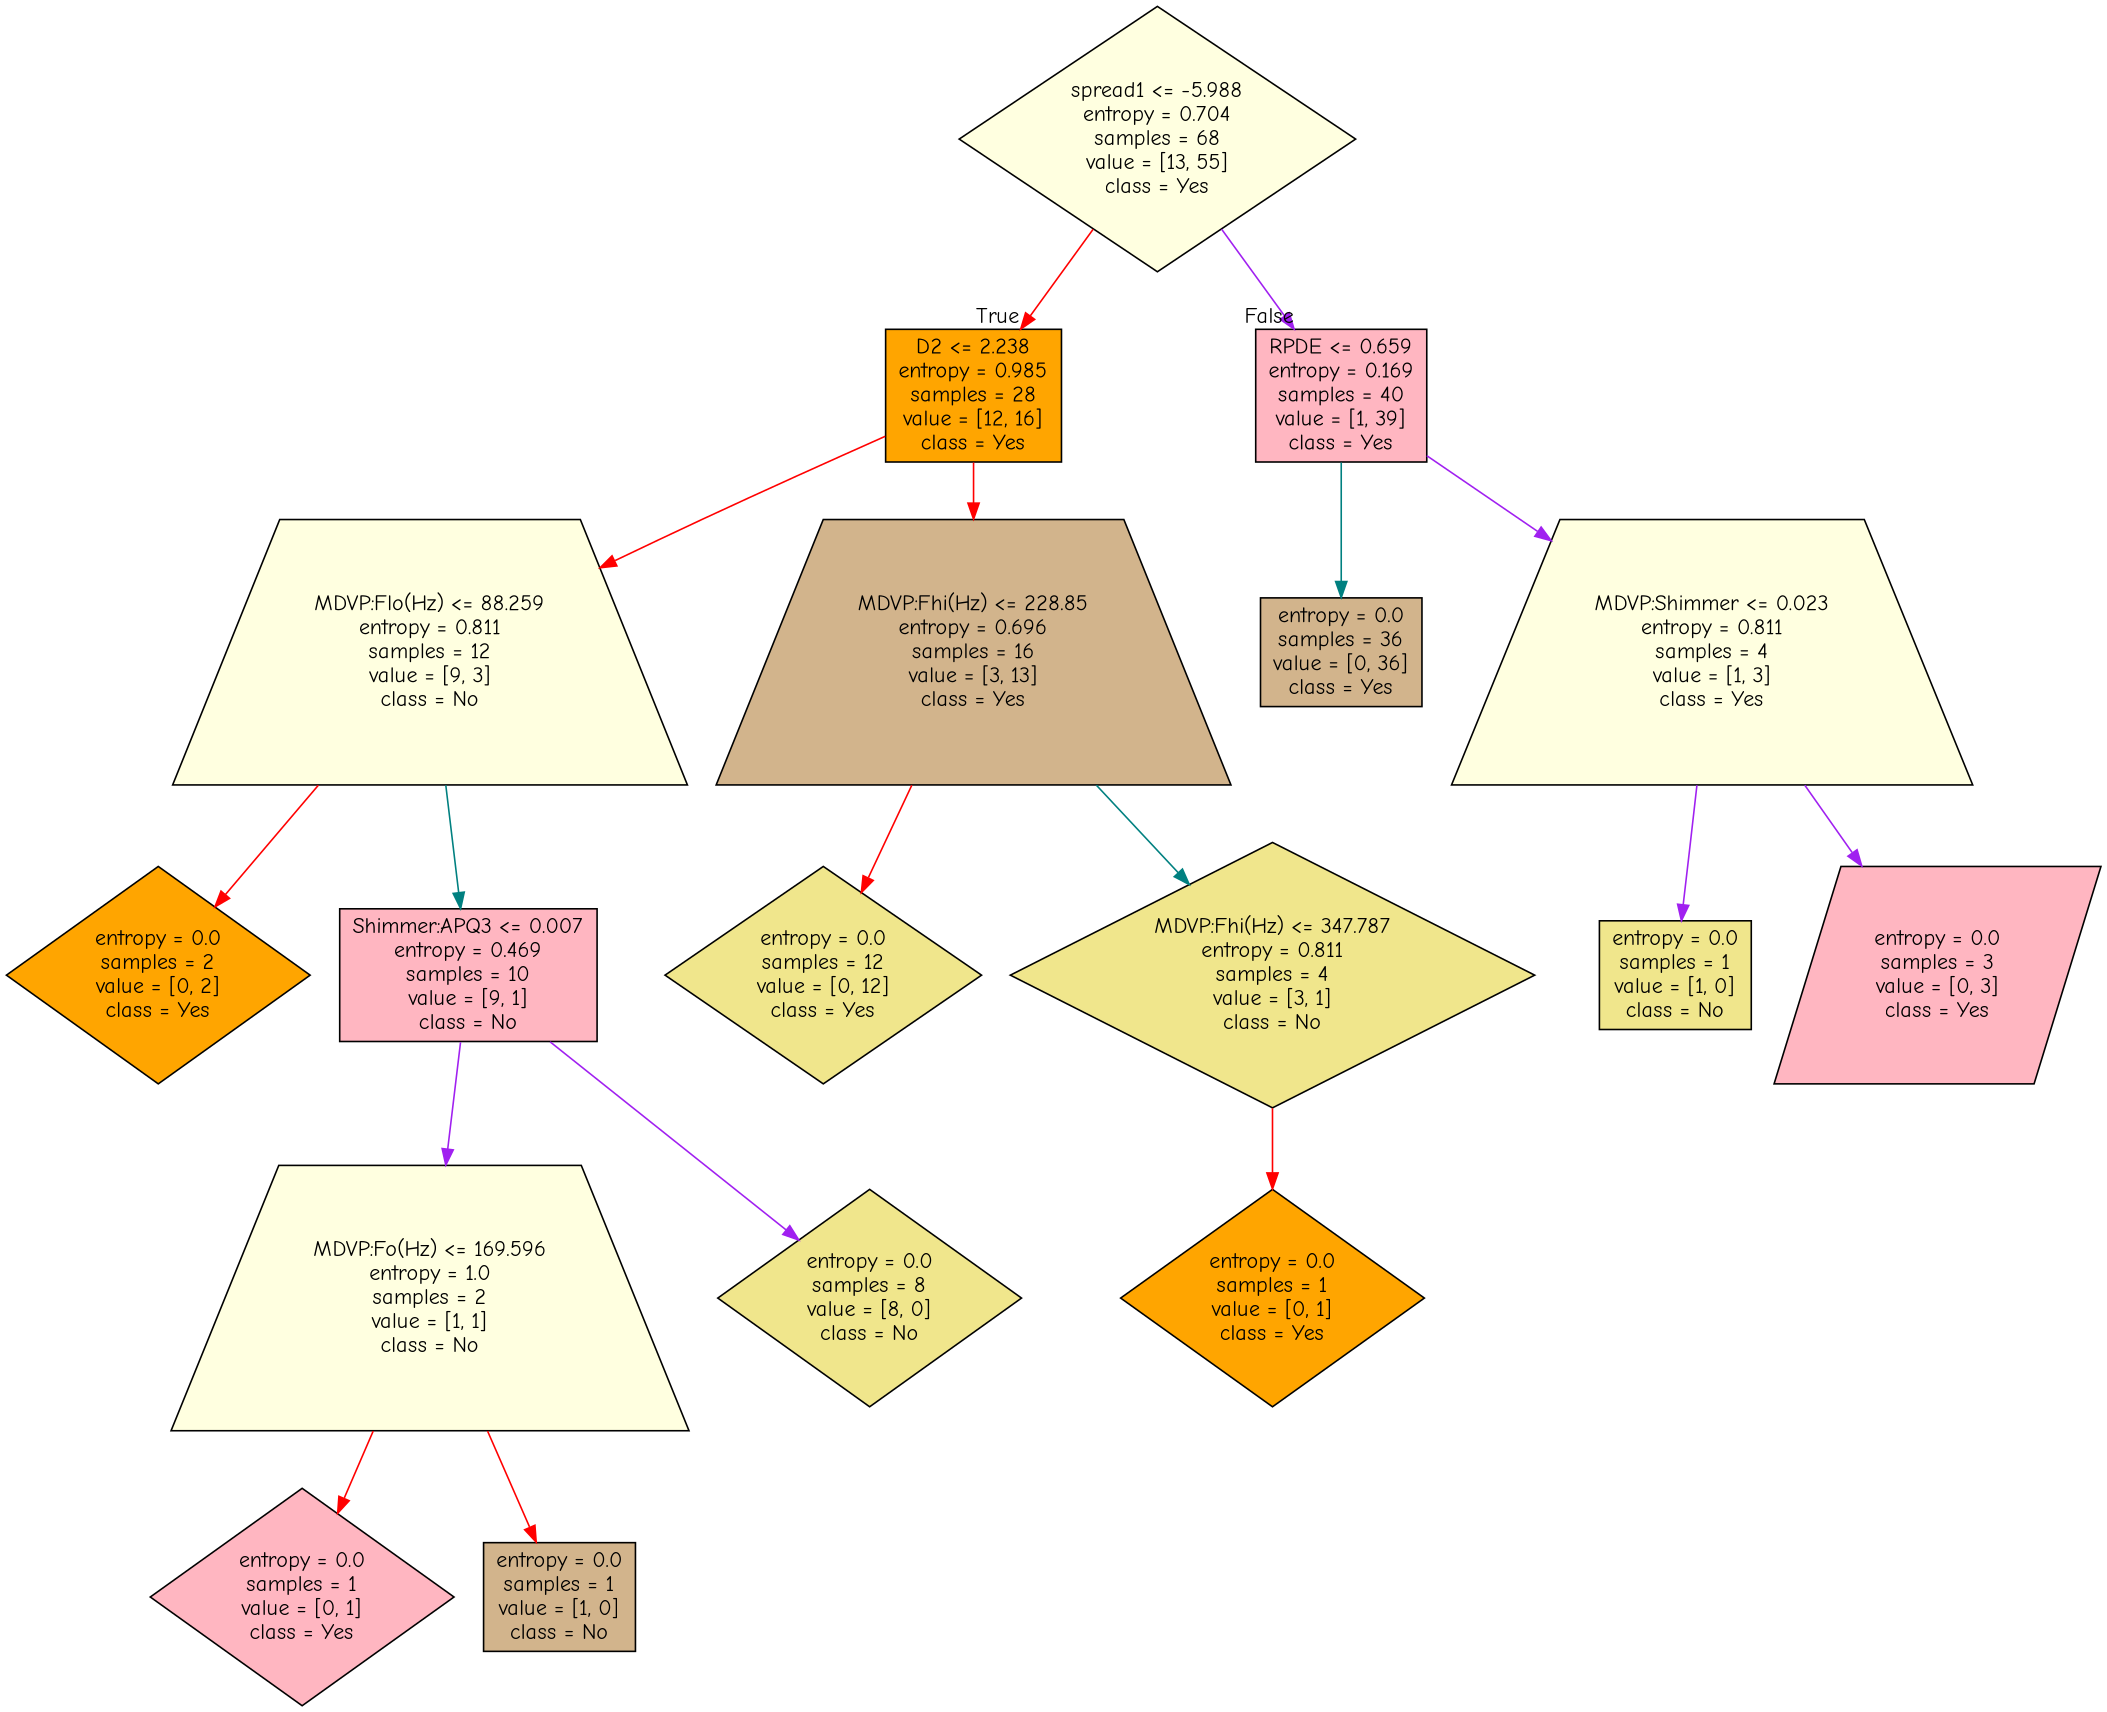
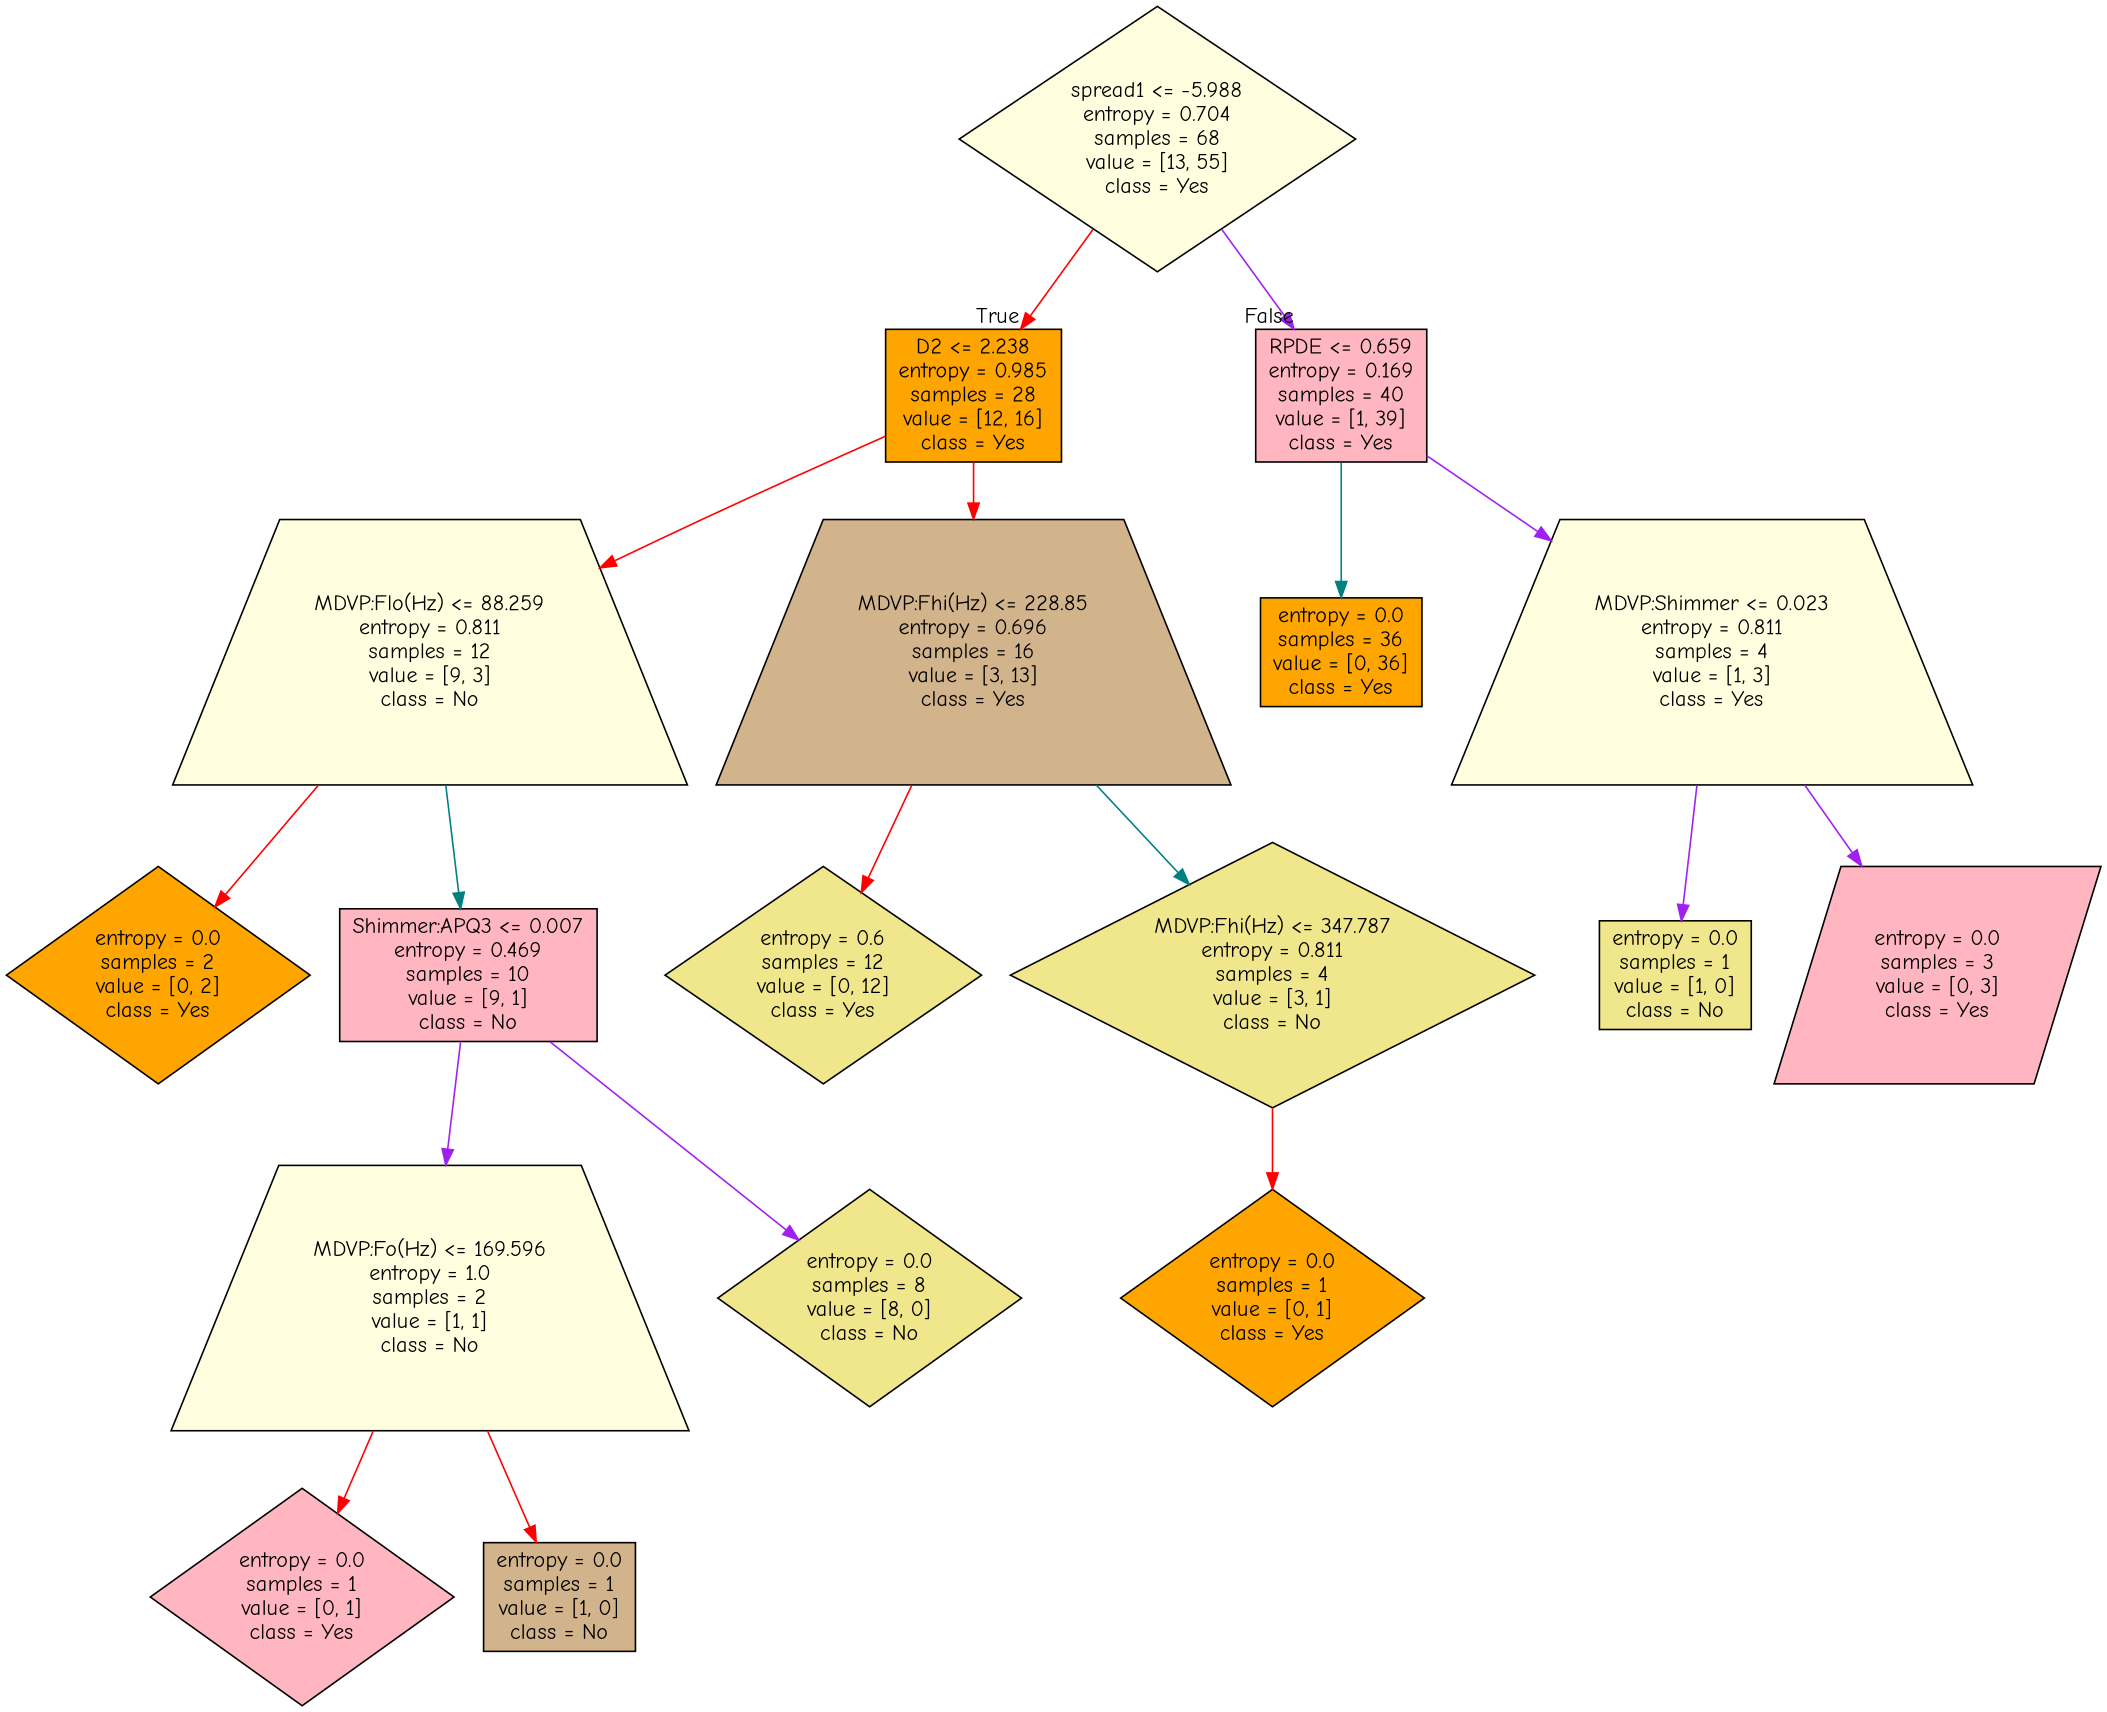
node "entropy = 0.0 samples = 36 value = [0, 36] class = Yes": fillcolor tan -> orange
node "entropy = 0.0 samples = 12 value = [0, 12] class = Yes": label "entropy = 0.0 samples = 12 value = [0, 12] class = Yes" -> "entropy = 0.6 samples = 12 value = [0, 12] class = Yes"
